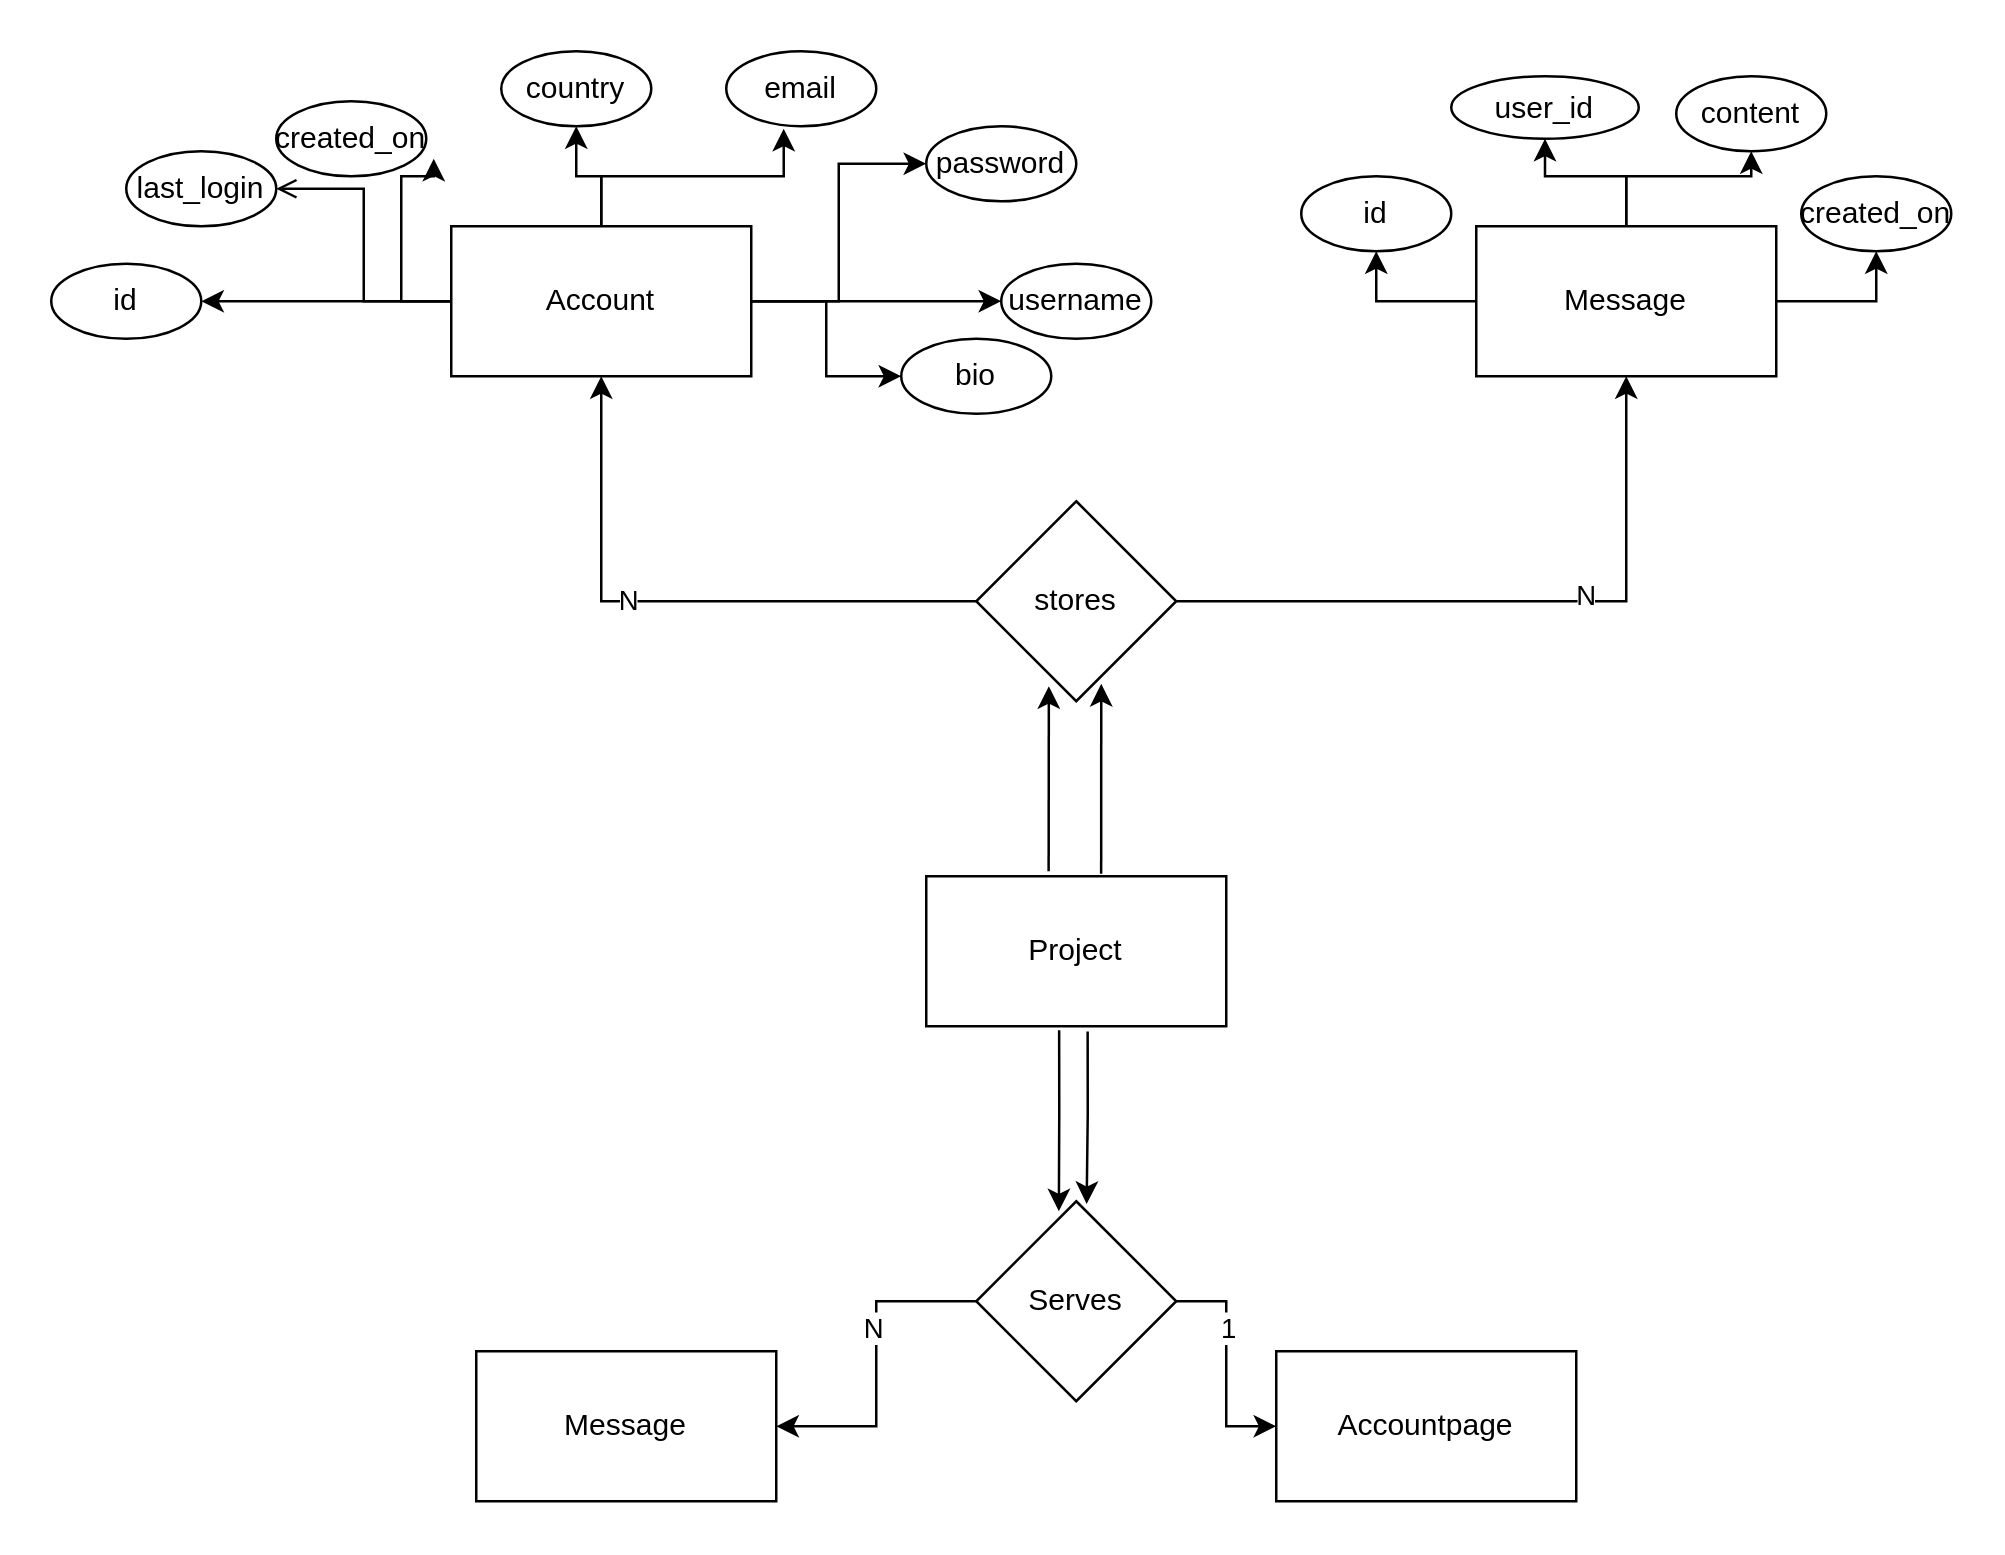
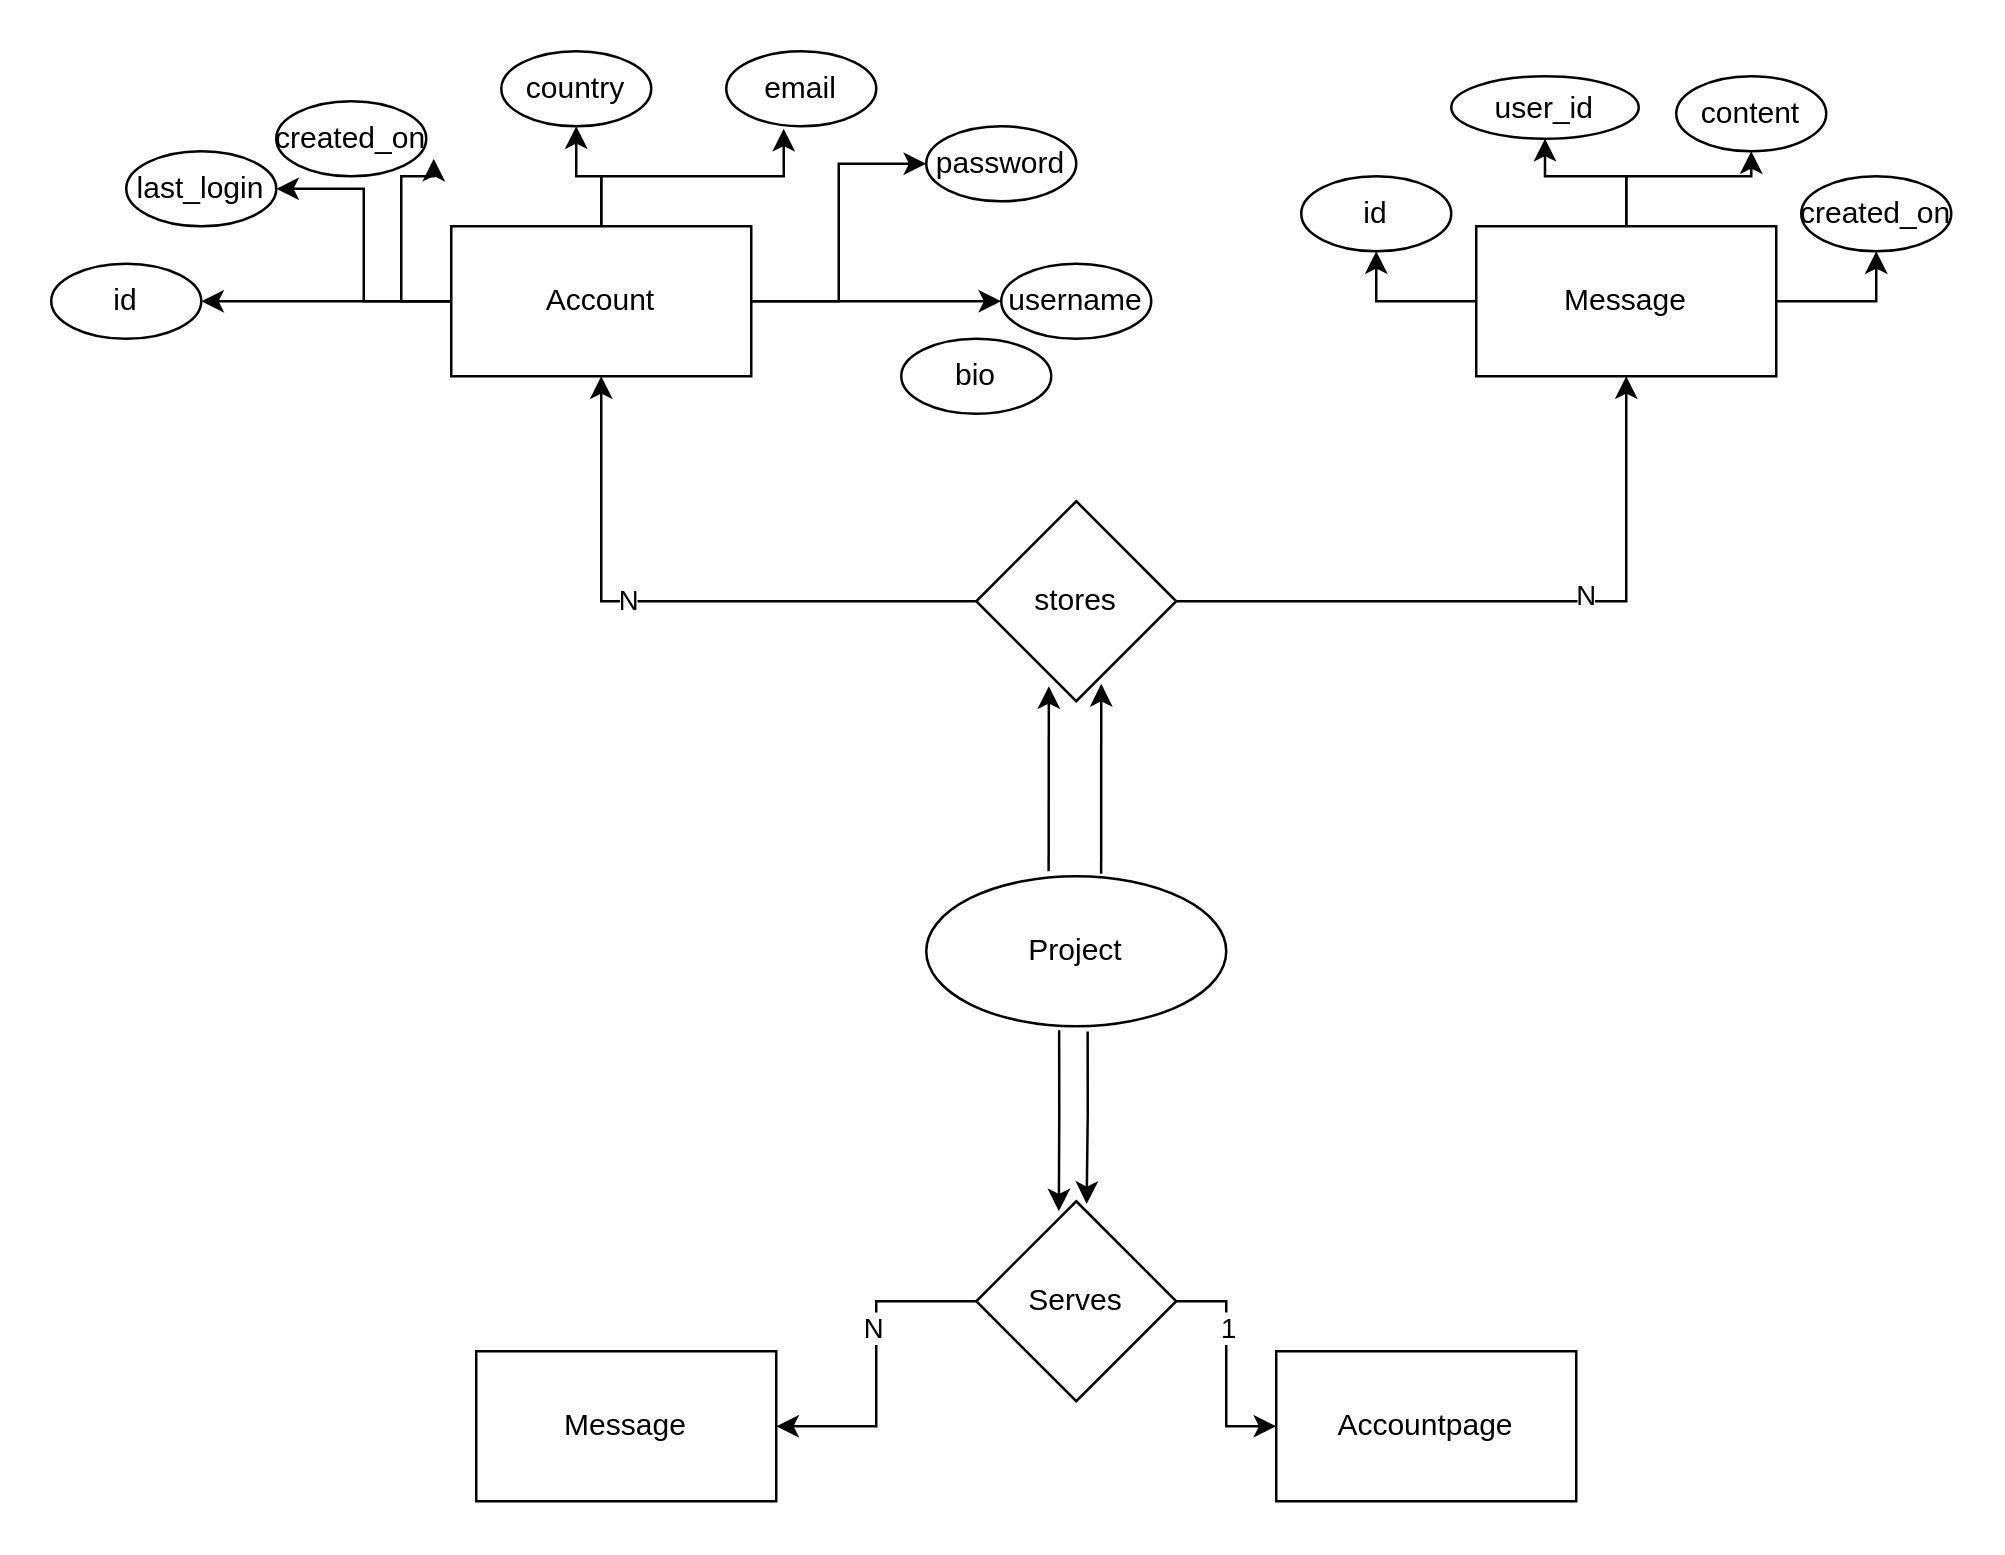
edge "Account" -> "last_login": arrowhead open -> classic
edge "Account" -> "bio": removed
node "Project": shape rectangle -> ellipse
